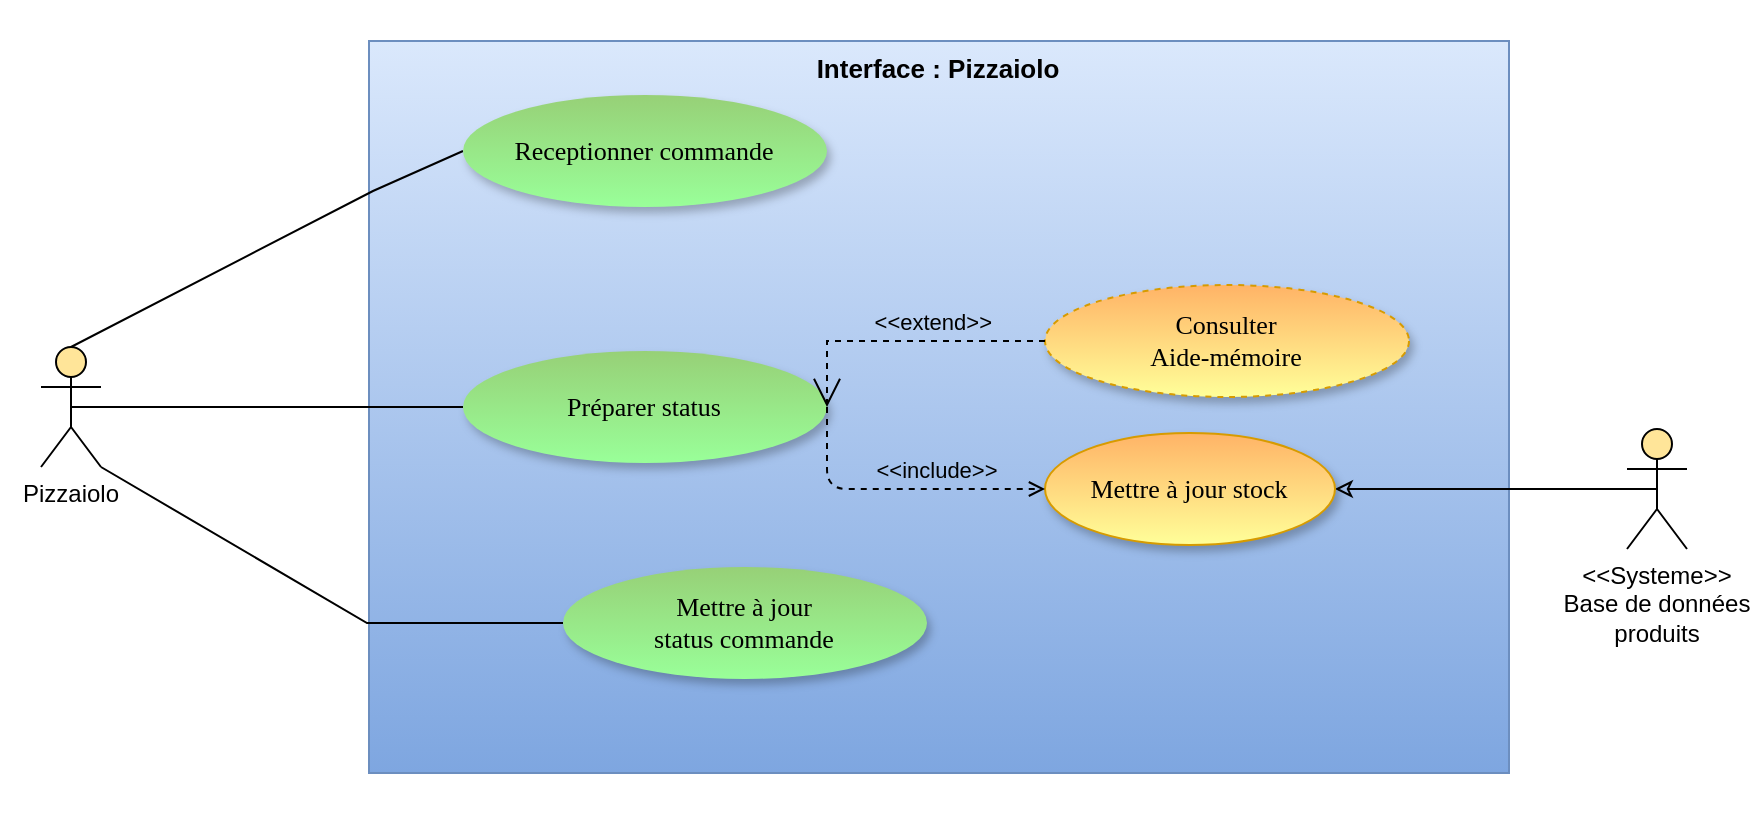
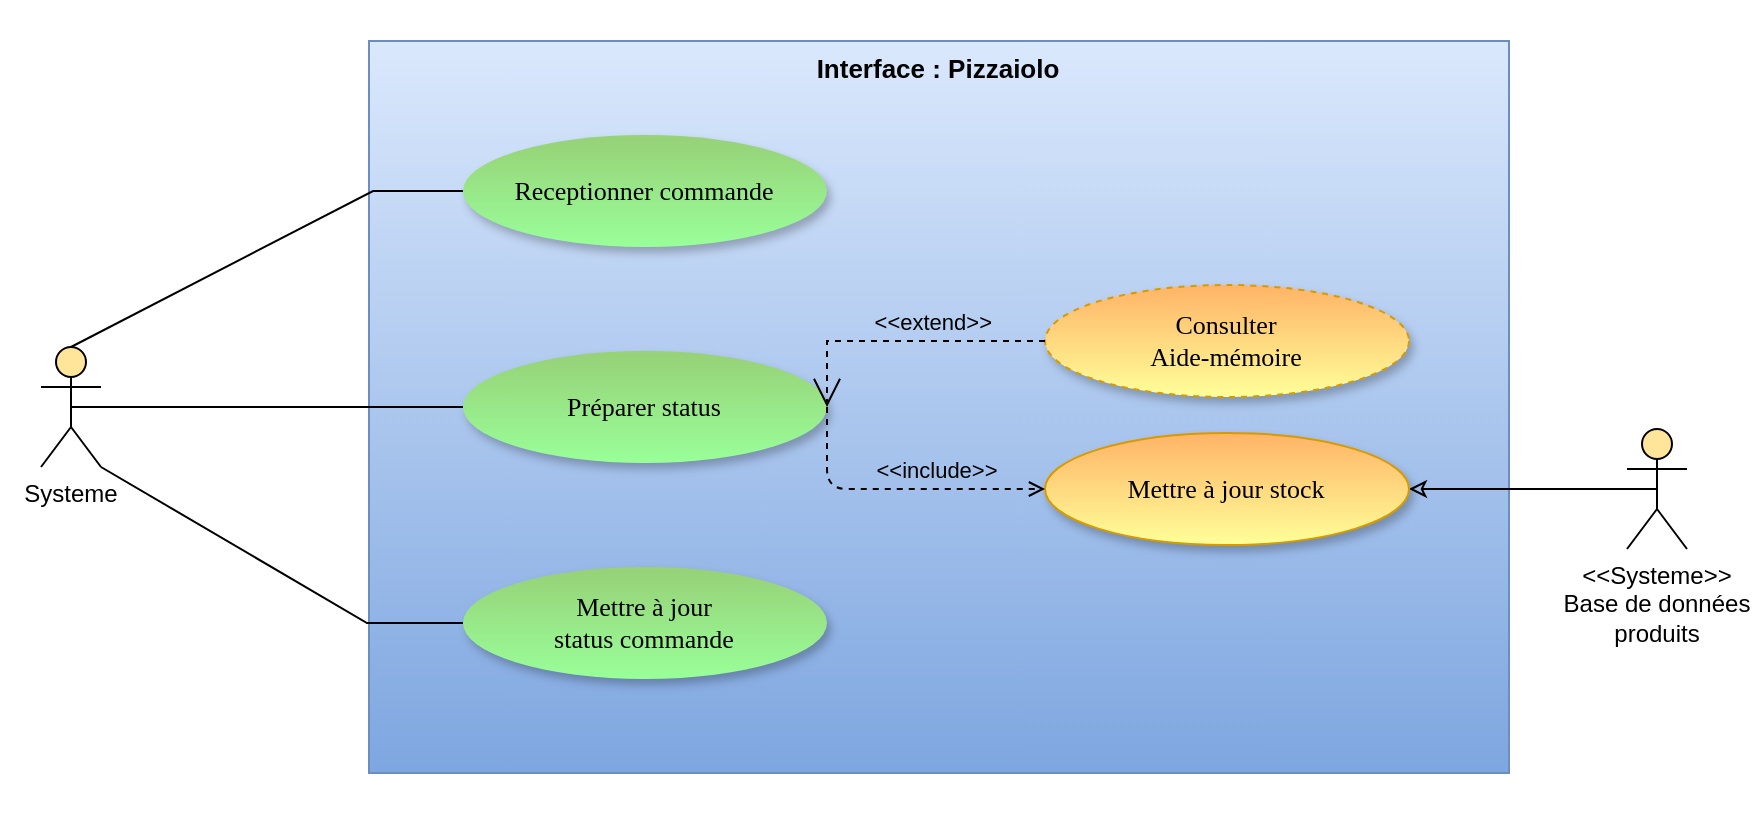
node "Receptionner commande": moved (645, 151) -> (645, 191)
node "Mettre à jour stock": size 290x112 -> 364x112
node "Pizzaiolo": label "Pizzaiolo" -> "Systeme"
node "Mettre à jour status commande": moved (745, 623) -> (645, 623)
